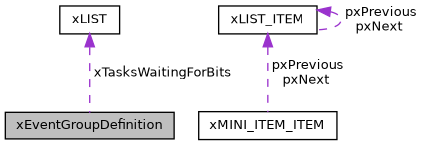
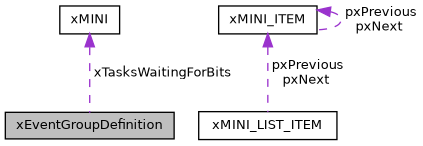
node "xLIST": label "xLIST" -> "xMINI"
node "xLIST_ITEM": label "xLIST_ITEM" -> "xMINI_ITEM"
node "xMINI_ITEM_ITEM": label "xMINI_ITEM_ITEM" -> "xMINI_LIST_ITEM"
